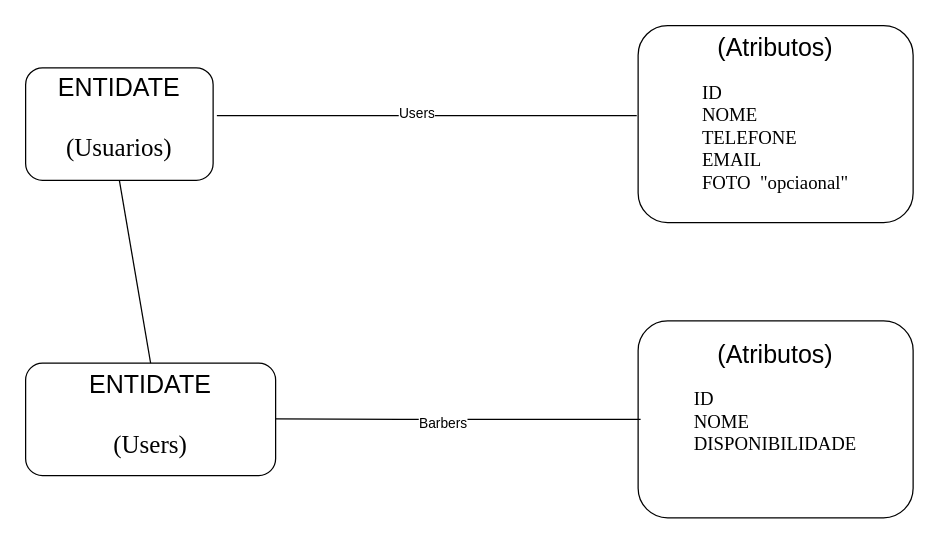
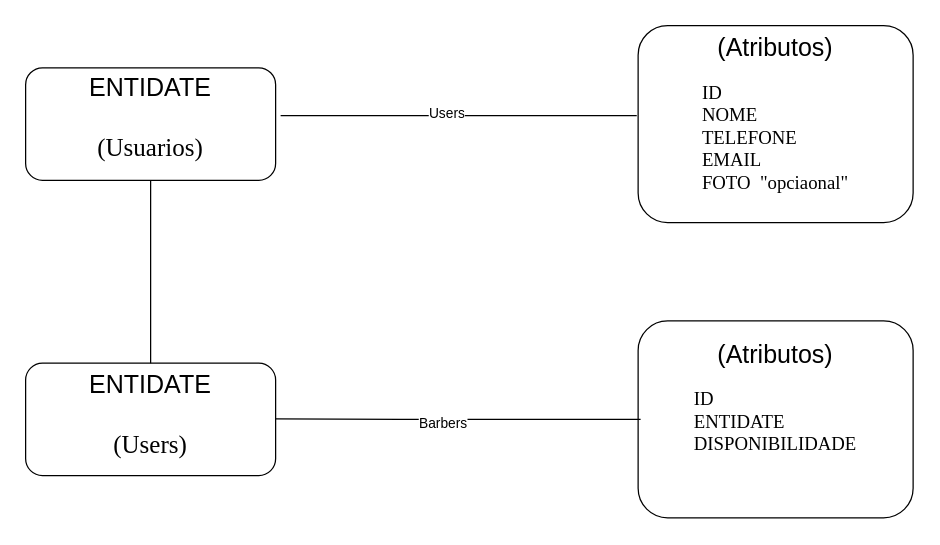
node "ENTIDATE (Usuarios)": size 188x113 -> 250x113
node "(Atributos) ID NOME DISPONIBILIDADE": label "(Atributos) ID NOME DISPONIBILIDADE" -> "(Atributos) ID ENTIDATE DISPONIBILIDADE"
